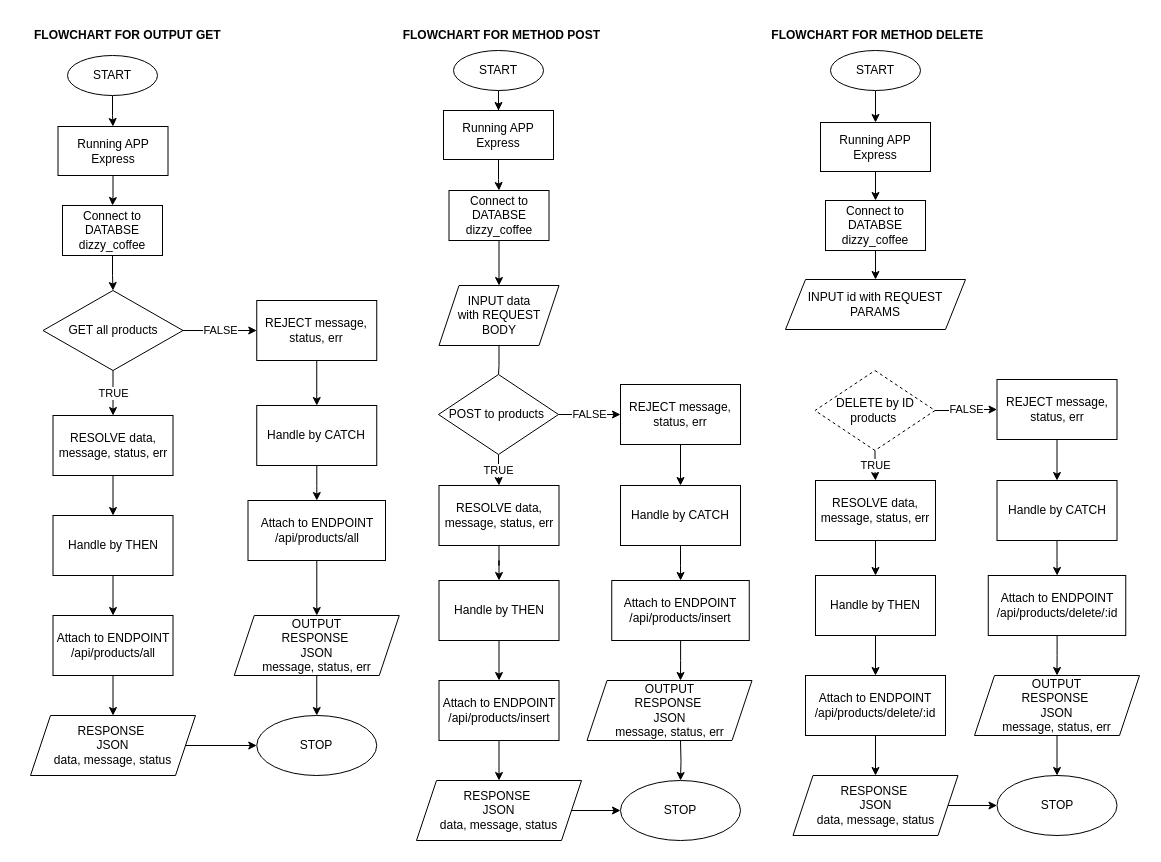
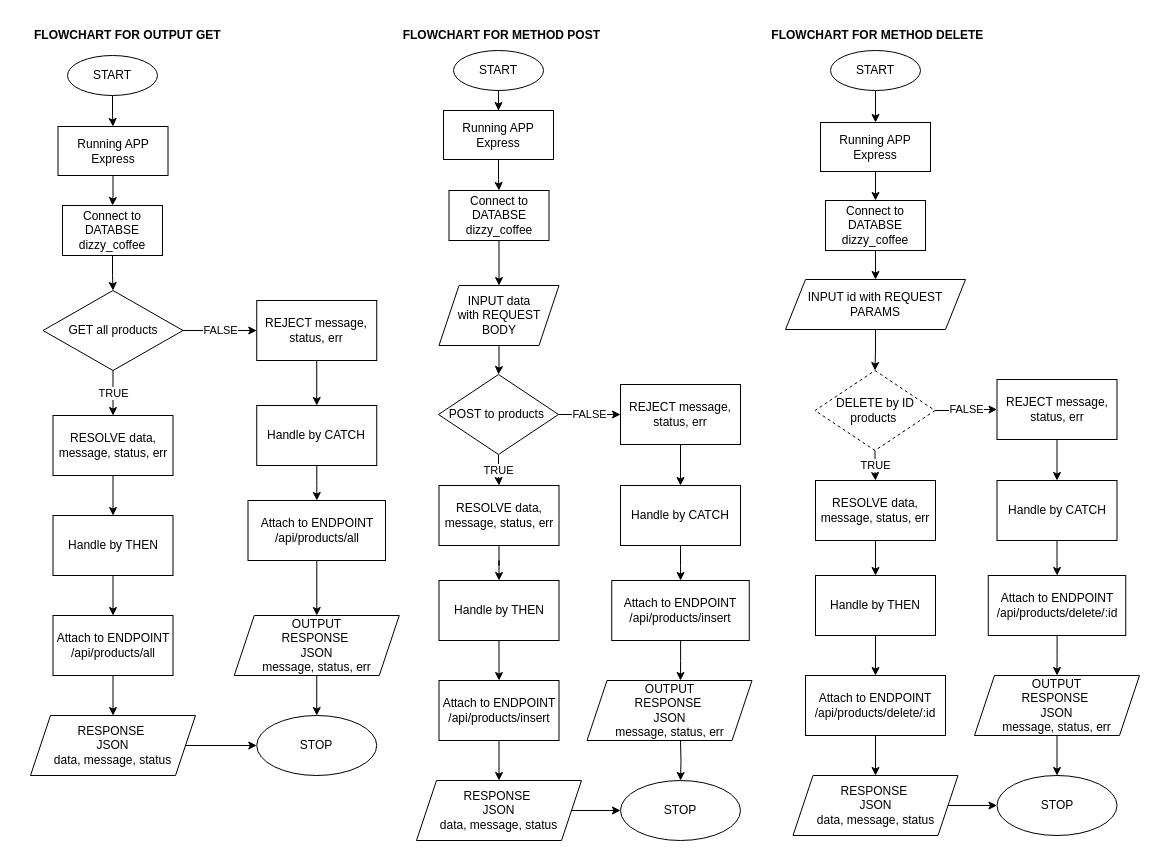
edge "INPUT id with REQUEST PARAMS" -> "DELETE by ID products": added
edge "INPUT data with REQUEST BODY" -- "POST to products": arrowhead none -> classic
